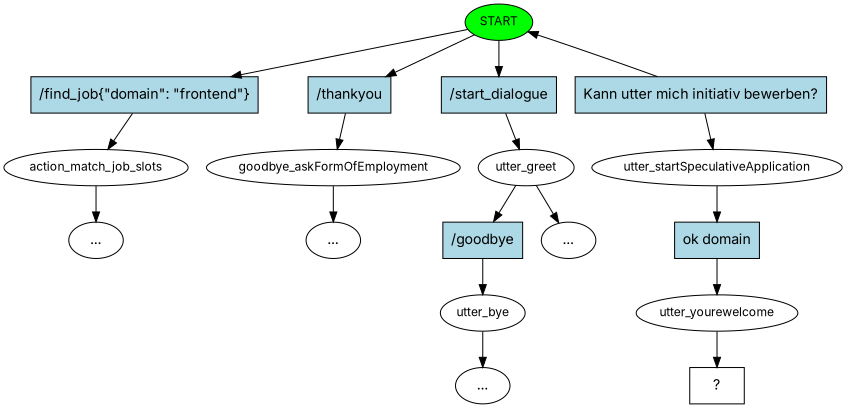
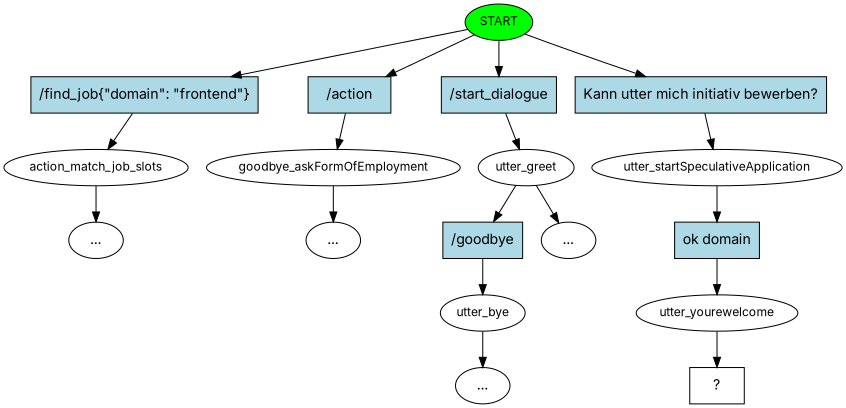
edge "Kann utter mich initiativ bewerben?" -> "START": reversed
node "/thankyou": label "/thankyou" -> "/action"
